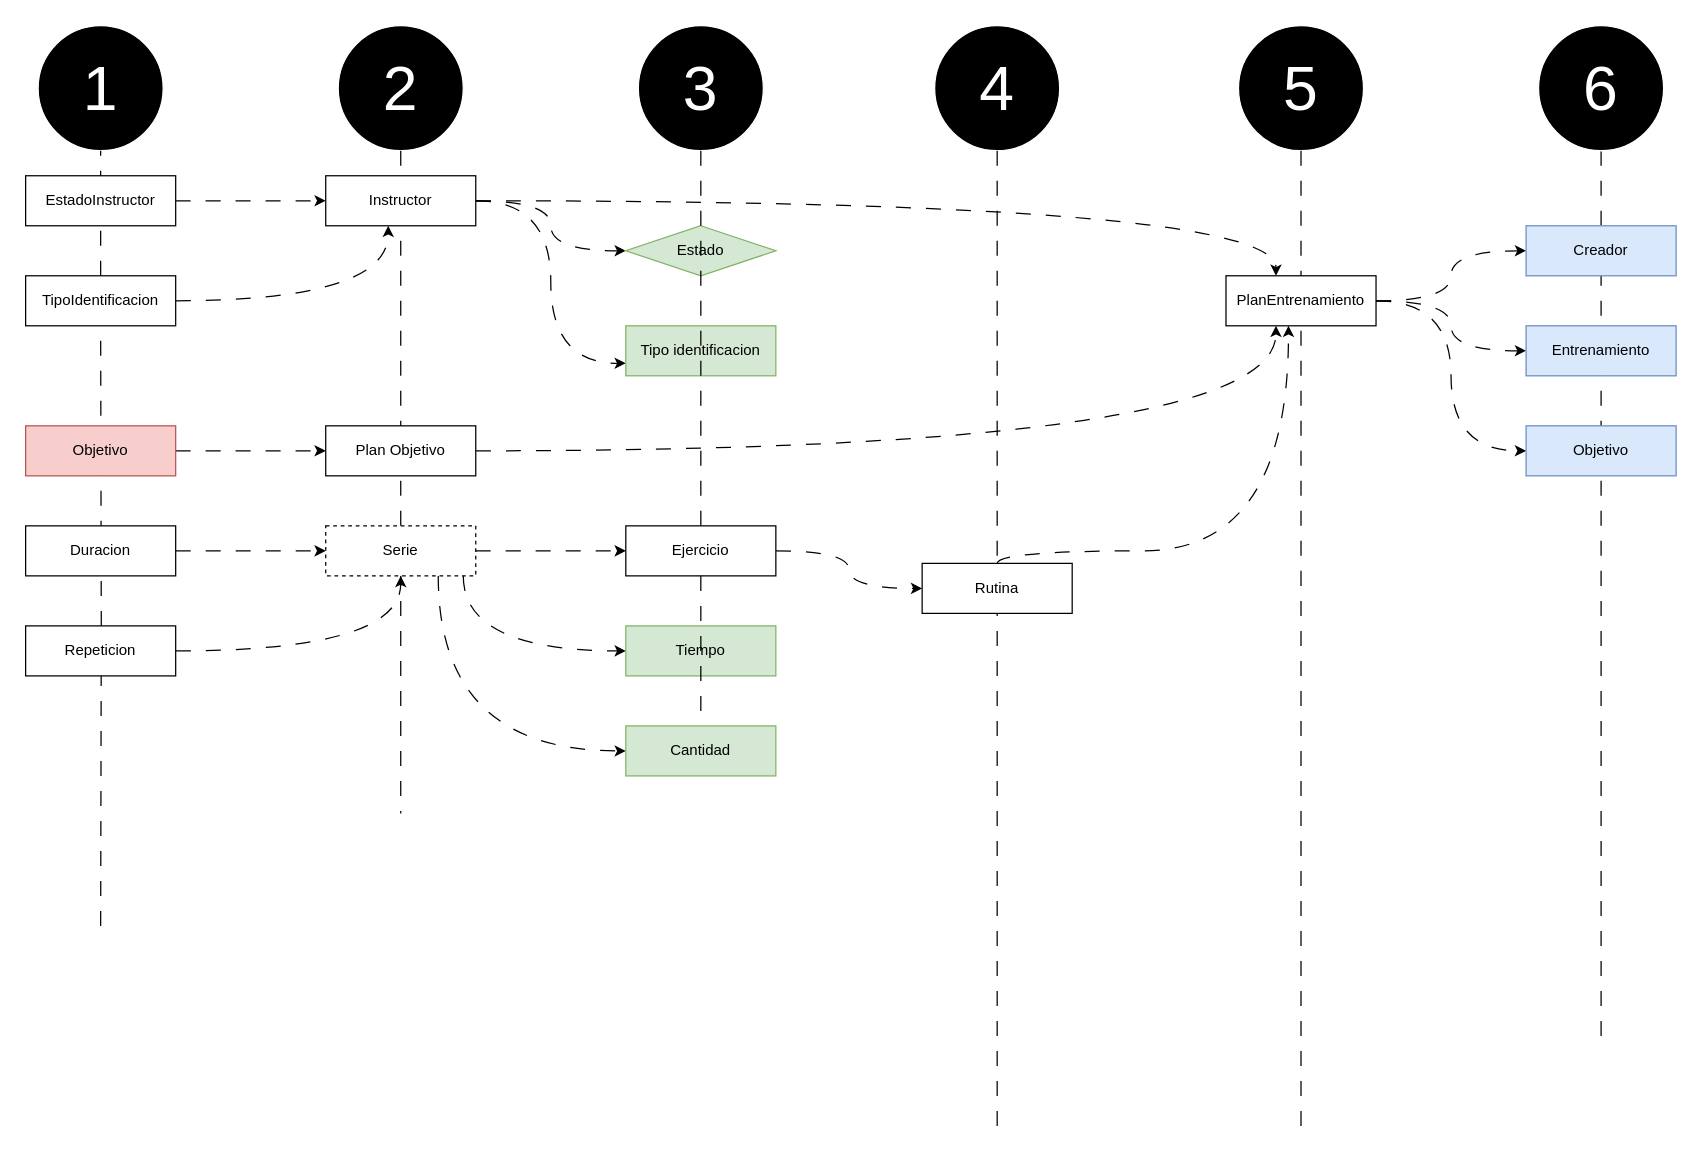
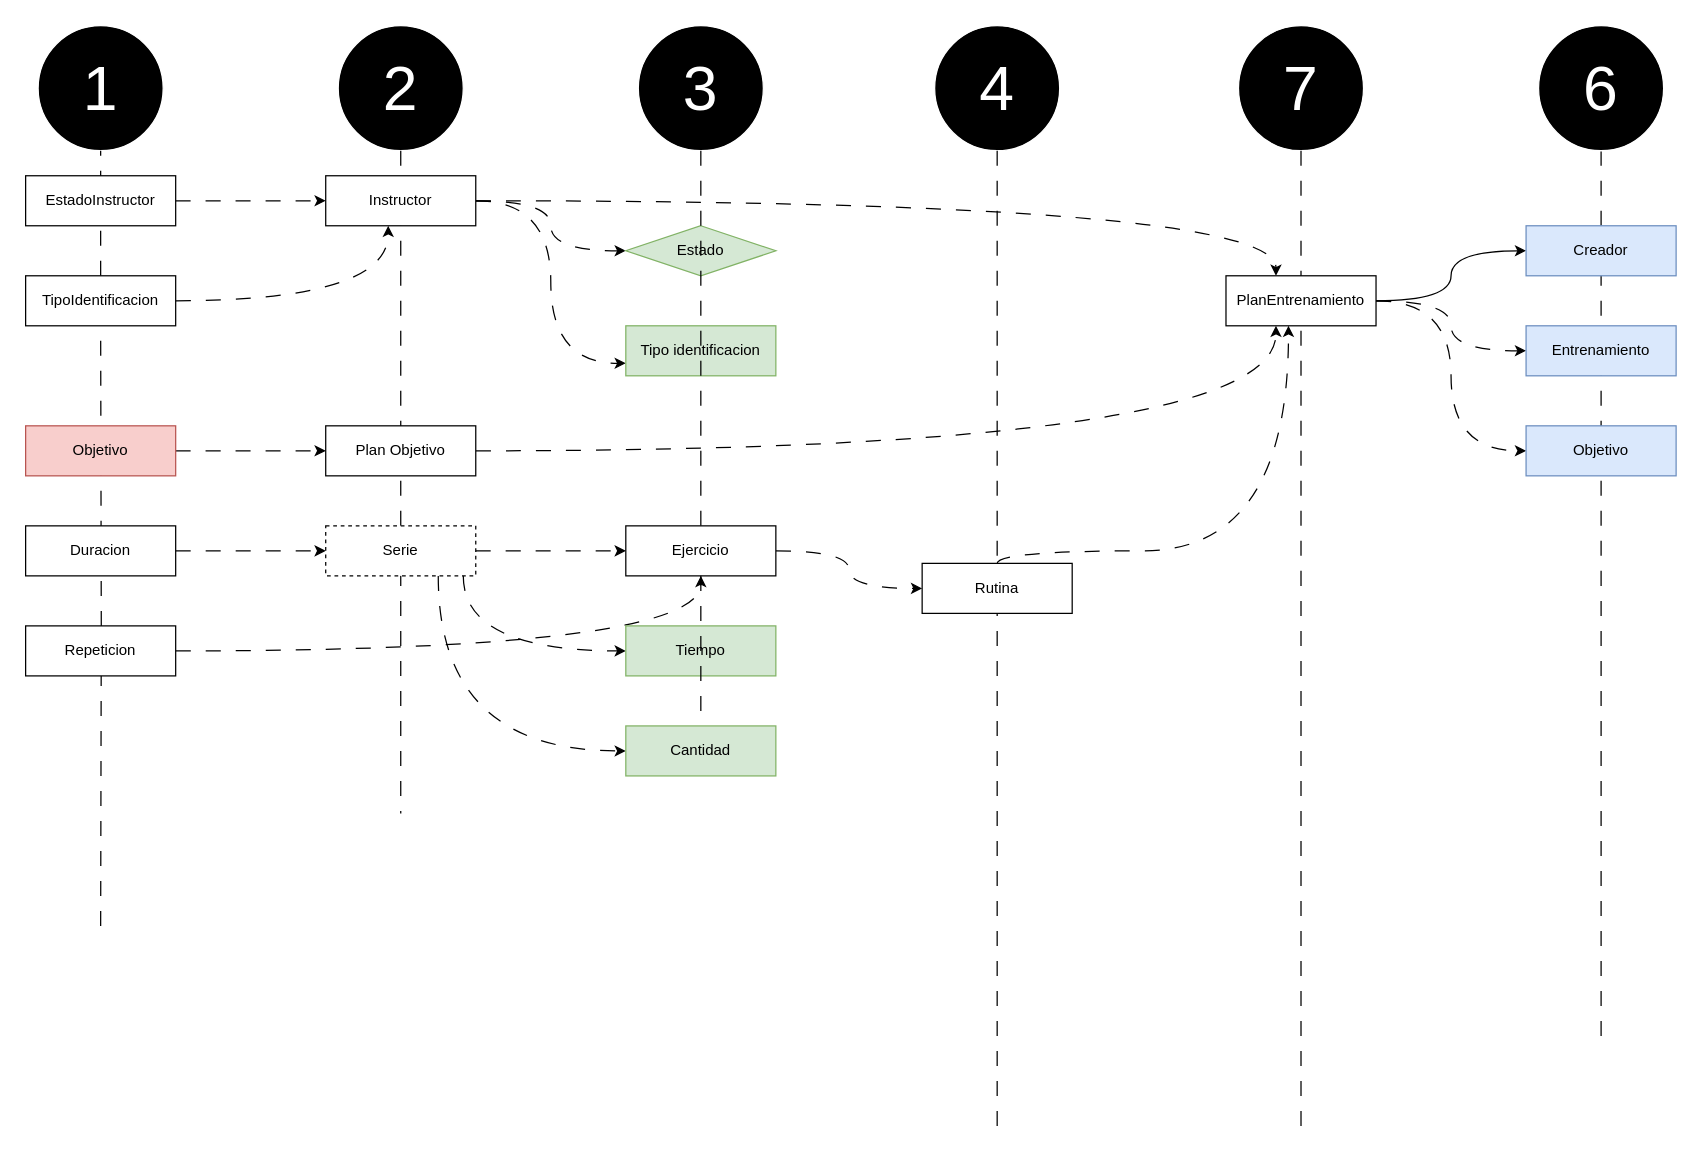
node "5": label "5" -> "7"
edge "PlanEntrenamiento" -> "Creador": style dashed -> solid
edge "Repeticion" -> "Serie": now "Repeticion" -> "Ejercicio"
